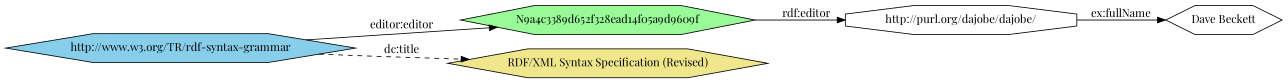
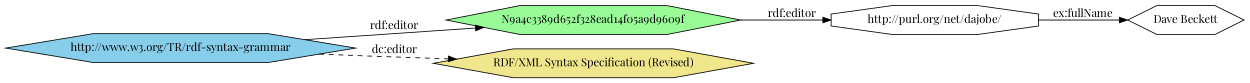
node "http://purl.org/dajobe/dajobe/": label "http://purl.org/dajobe/dajobe/" -> "http://purl.org/net/dajobe/"
edge "http://www.w3.org/TR/rdf-syntax-grammar" -> "N9a4c3389d652f328ead14f05a9d9609f": label "editor:editor" -> "rdf:editor"
edge "http://www.w3.org/TR/rdf-syntax-grammar" -> "RDF/XML Syntax Specification (Revised)": label "dc:title" -> "dc:editor"
